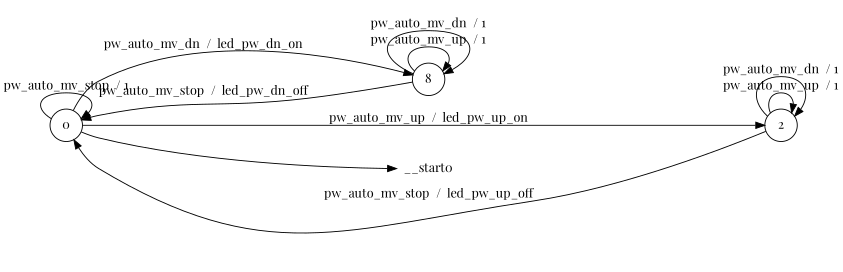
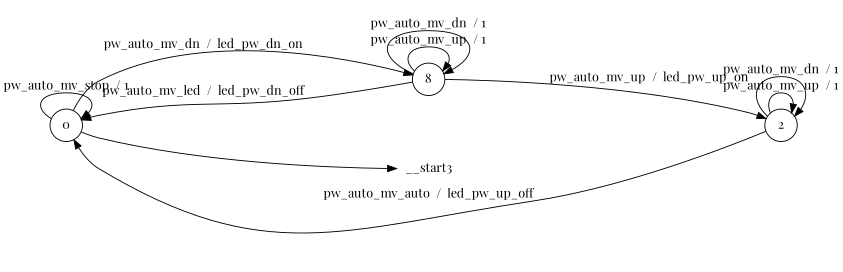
edge "8" -> "0": label "pw_auto_mv_stop  /  led_pw_dn_off" -> "pw_auto_mv_led  /  led_pw_dn_off"
edge "0" -> "2": now "8" -> "2"
node "__start0": label "__start0" -> "__start3"
edge "2" -> "0": label "pw_auto_mv_stop  /  led_pw_up_off" -> "pw_auto_mv_auto  /  led_pw_up_off"
